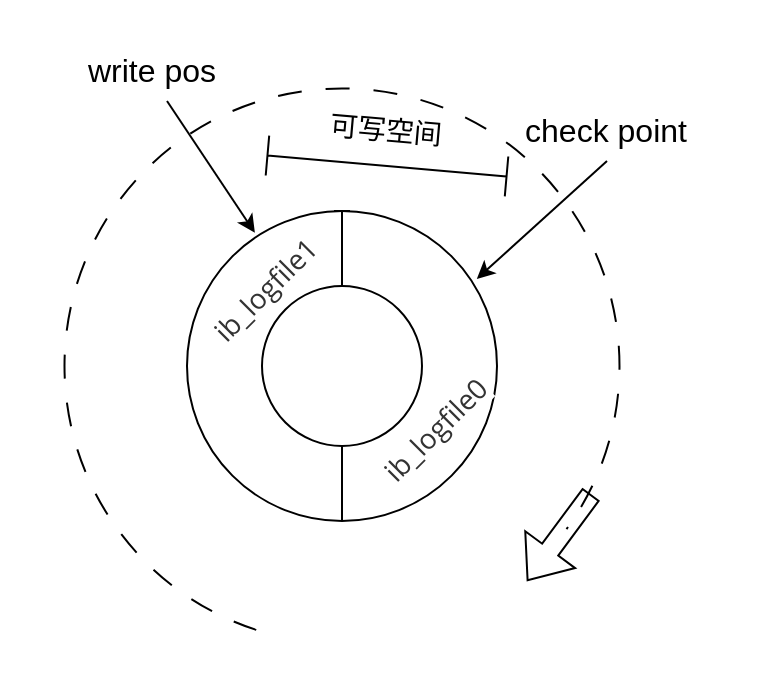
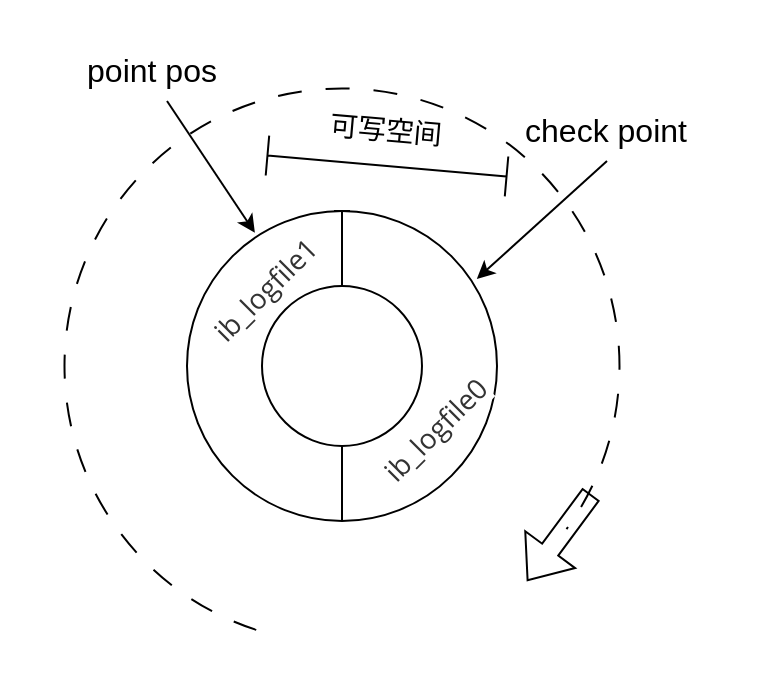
node "write pos": label "write pos" -> "point pos"
